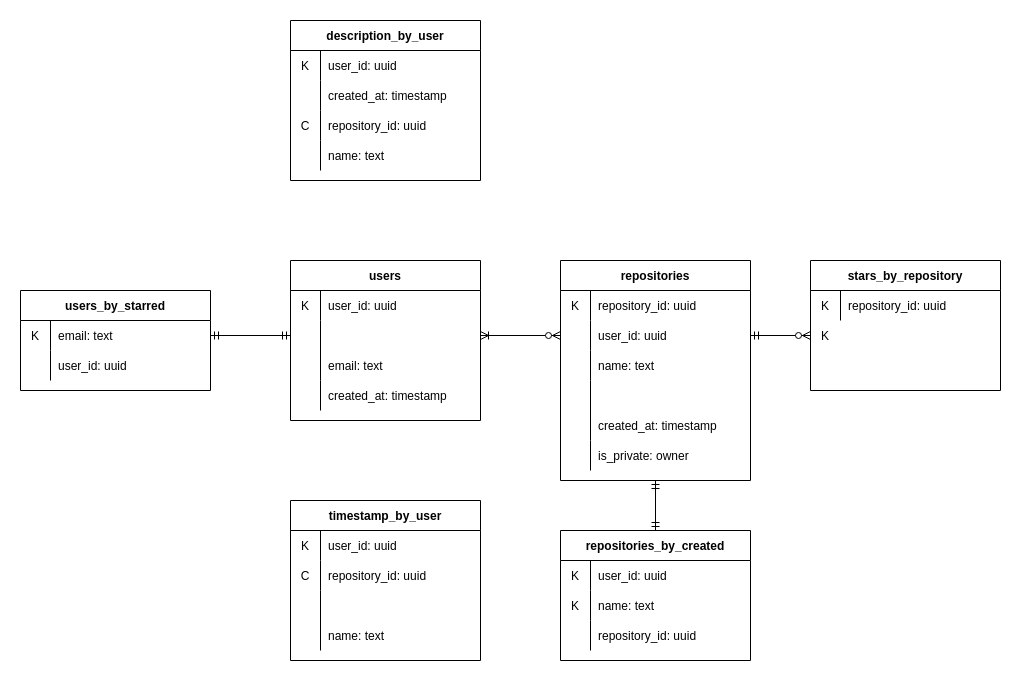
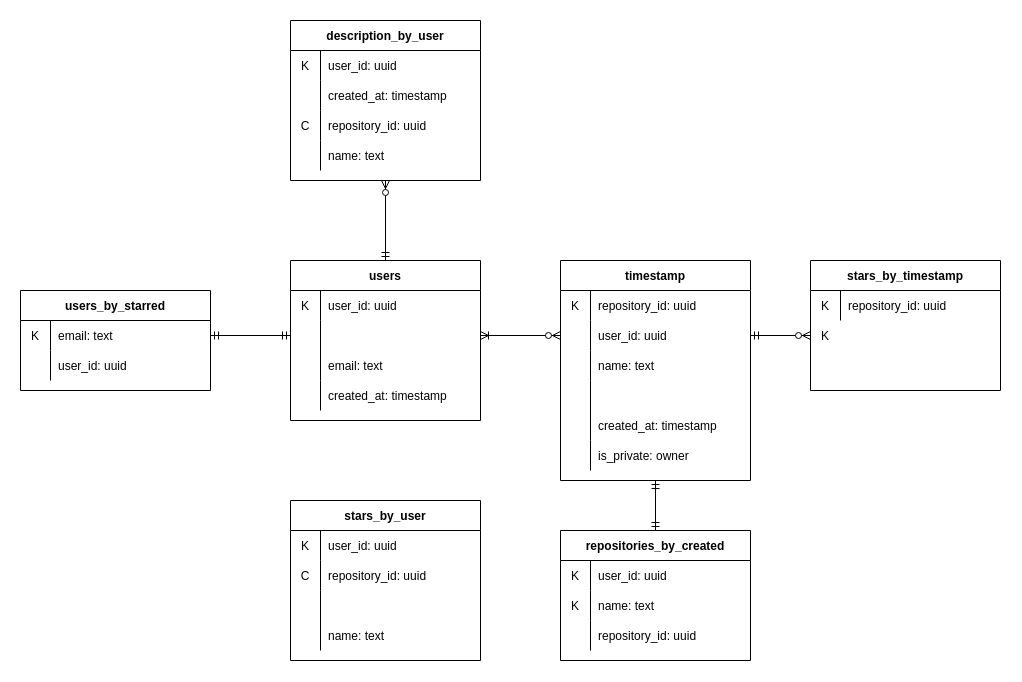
edge "description_by_user" -- "users": added
node "repositories": label "repositories" -> "timestamp"
node "stars_by_repository": label "stars_by_repository" -> "stars_by_timestamp"
node "timestamp_by_user": label "timestamp_by_user" -> "stars_by_user"
